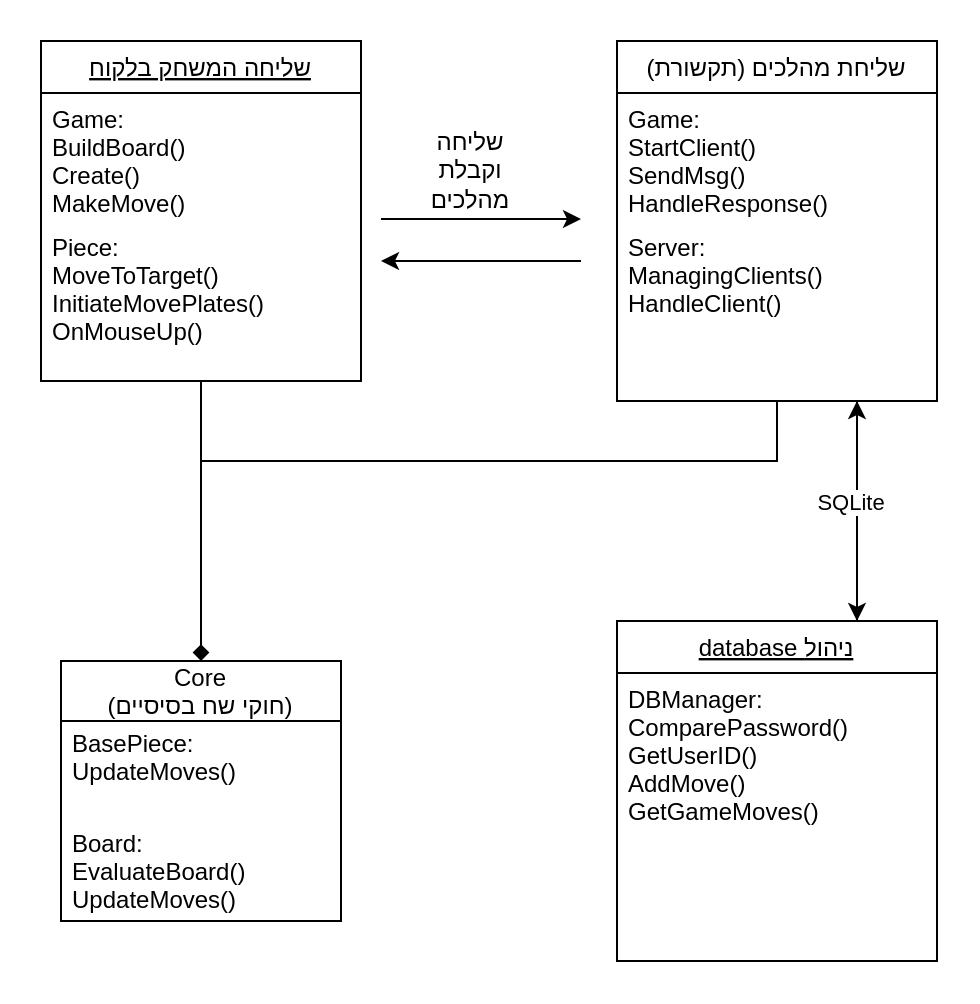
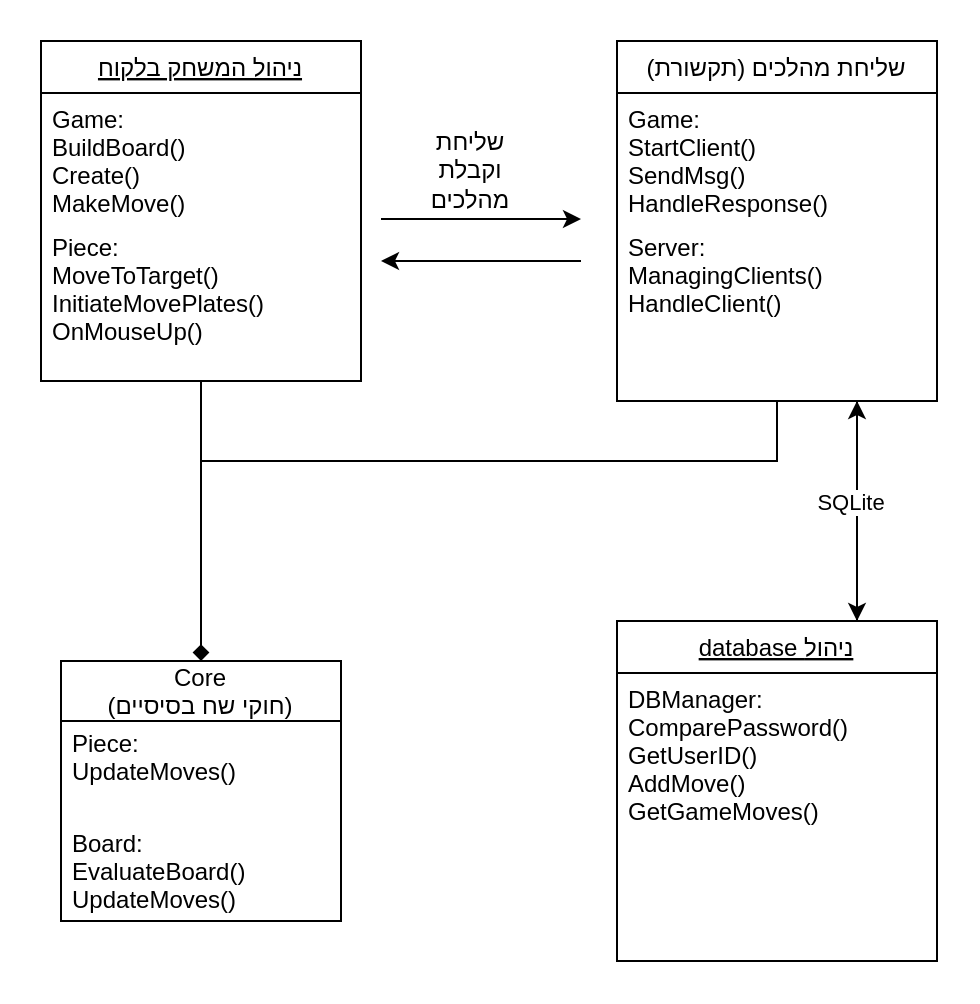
node "שליחה המשחק בלקוח": label "שליחה המשחק בלקוח" -> "ניהול המשחק בלקוח"
node "שליחה וקבלת מהלכים": label "שליחה וקבלת מהלכים" -> "שליחת וקבלת מהלכים"
node "BasePiece: UpdateMoves()": label "BasePiece: UpdateMoves()" -> "Piece: UpdateMoves()"
